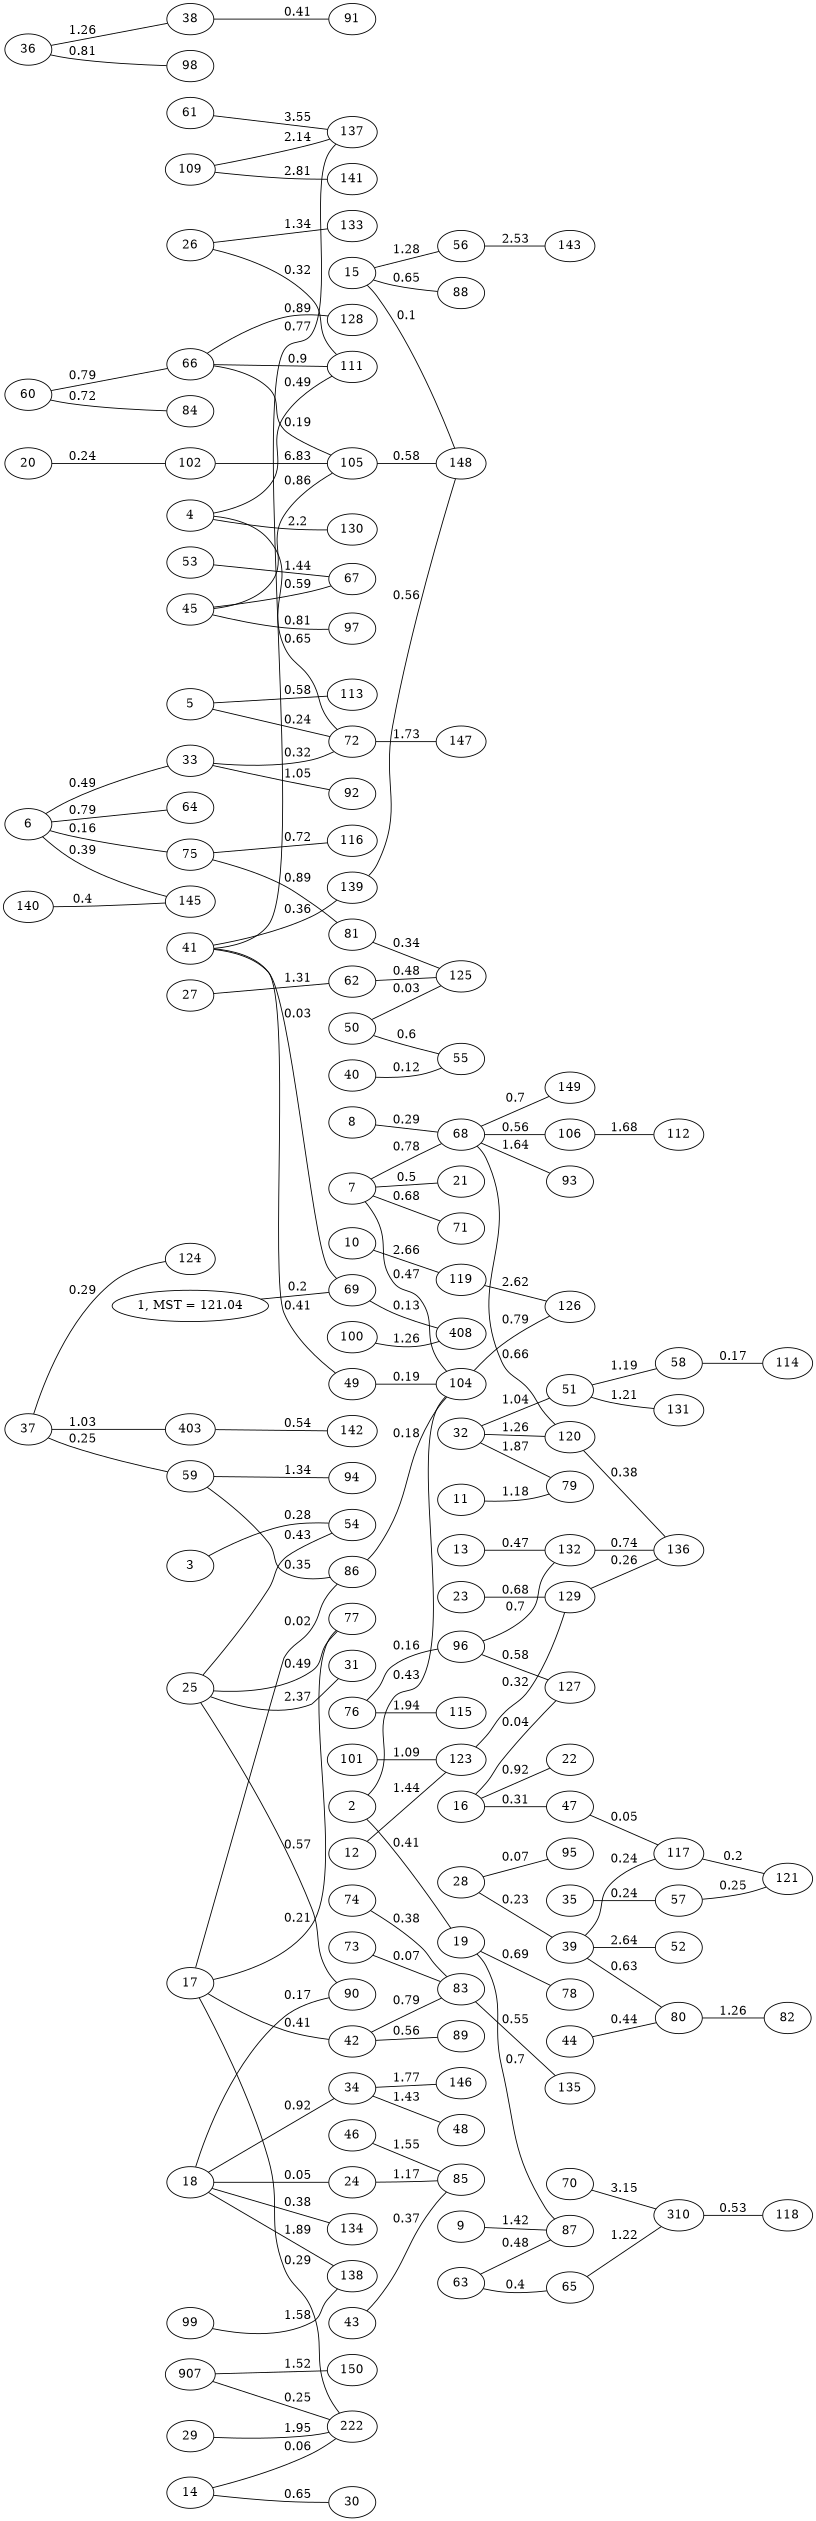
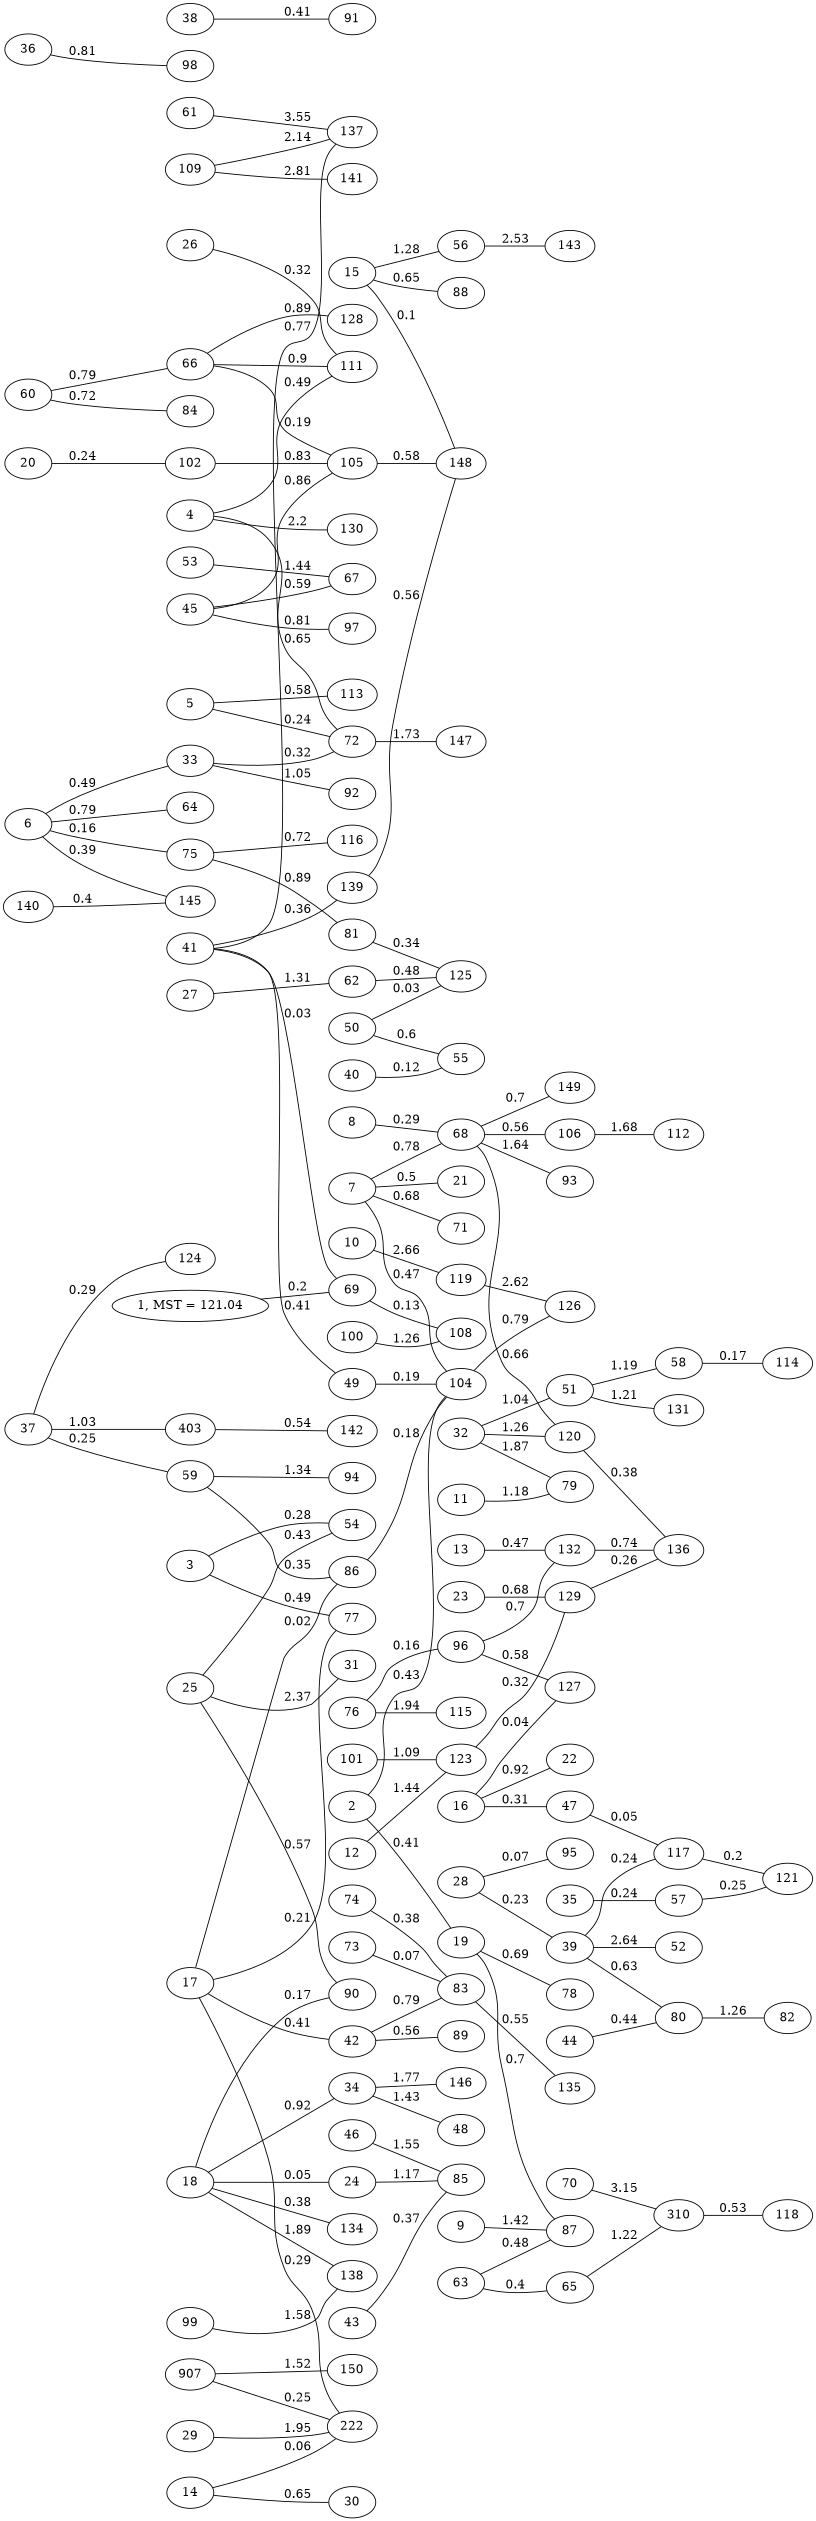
edge "38" -- "36": removed, label "1.26"
node "133": removed
edge "102" -- "105": label "6.83" -> "0.83"
node "408": label "408" -> "108"
edge "77" -- "25": now "77" -- "3"
